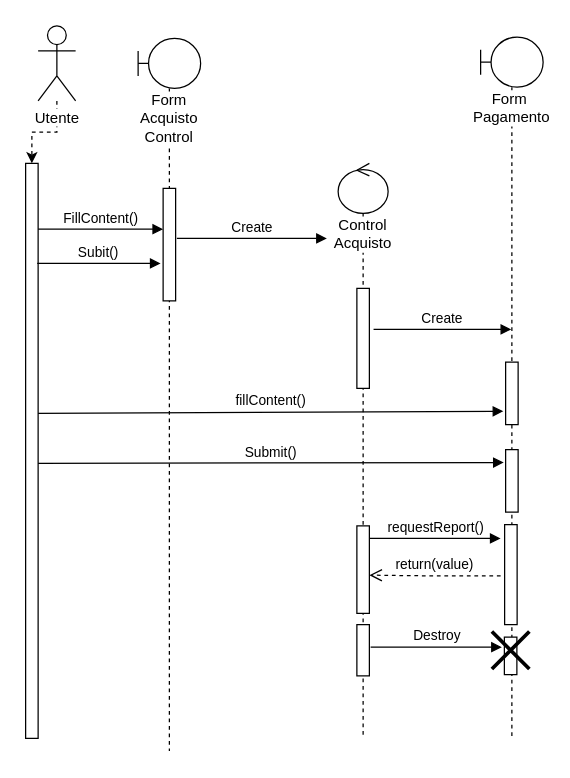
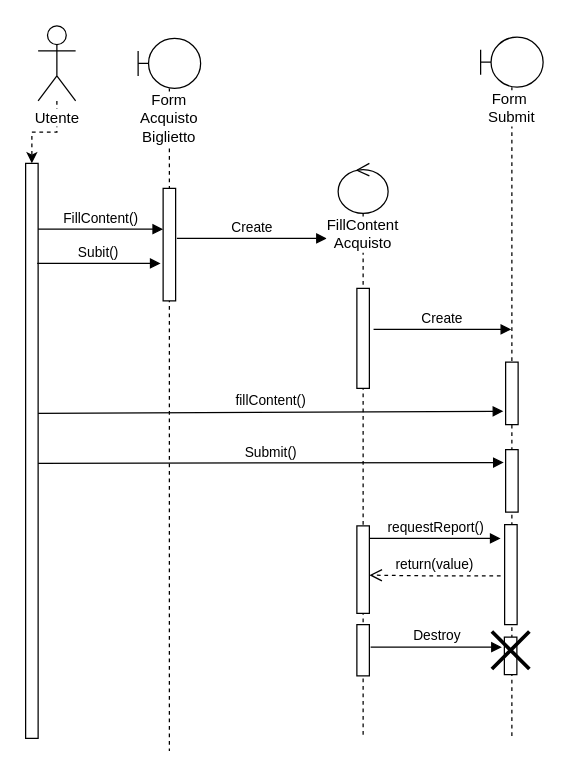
node "Form Pagamento": label "Form Pagamento" -> "Form Submit"
node "Form Acquisto Control": label "Form Acquisto Control" -> "Form Acquisto Biglietto"
node "Control Acquisto": label "Control Acquisto" -> "FillContent Acquisto"
